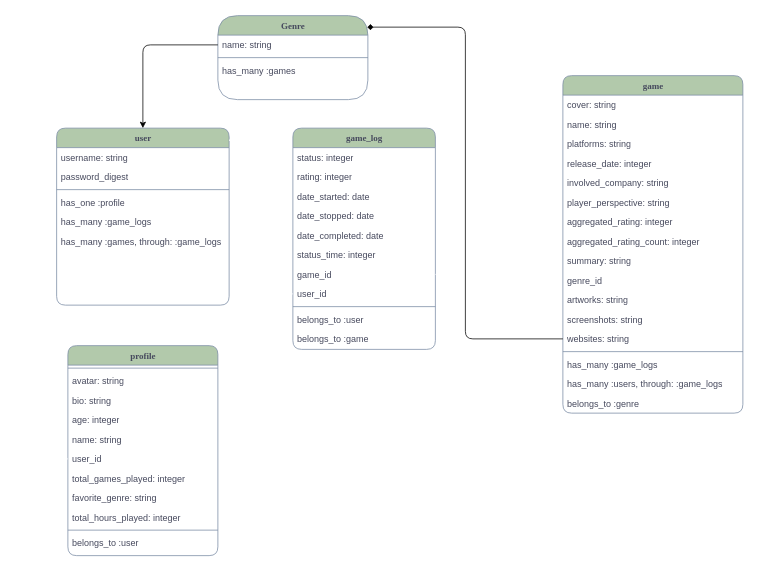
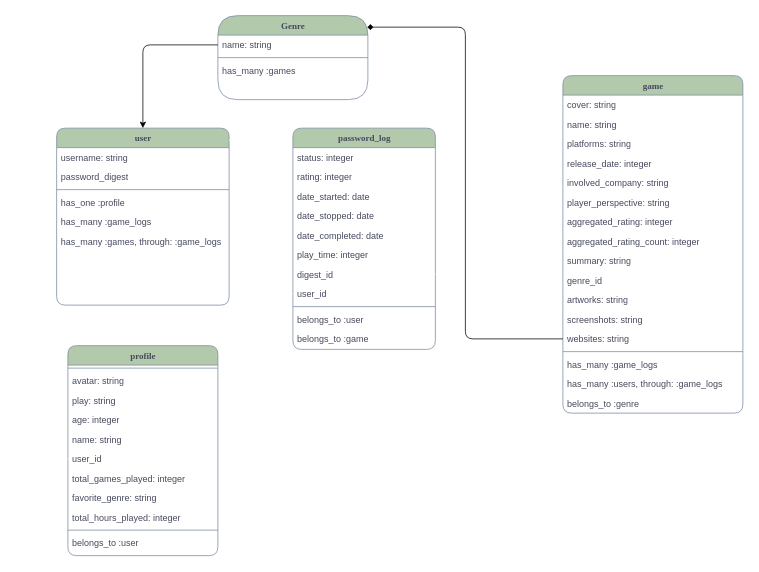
node "game_log": label "game_log" -> "password_log"
node "status_time: integer": label "status_time: integer" -> "play_time: integer"
node "game_id": label "game_id" -> "digest_id"
node "bio: string": label "bio: string" -> "play: string"
